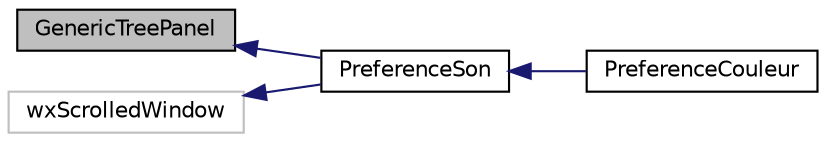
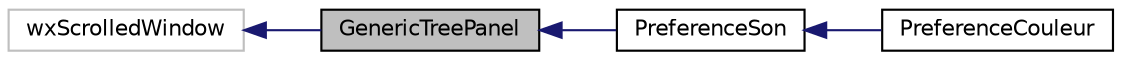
edge "PreferenceSon" -> "wxScrolledWindow": now "GenericTreePanel" -> "wxScrolledWindow"
